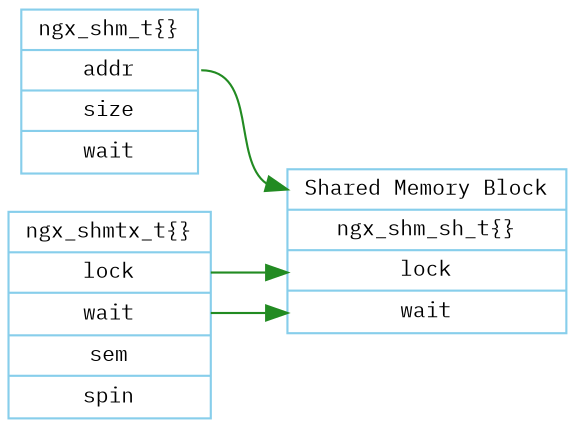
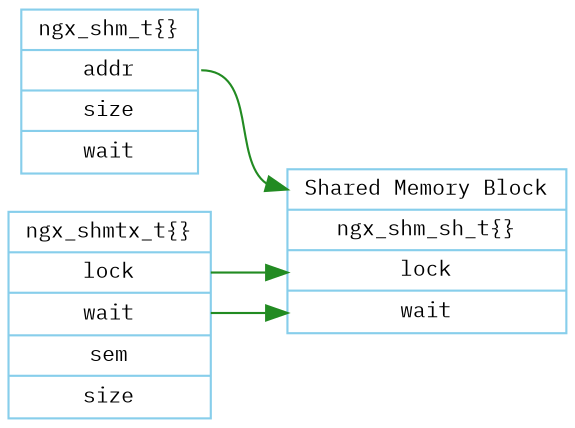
node "ngx_shmtx_t{}": text "spin" -> "size"
